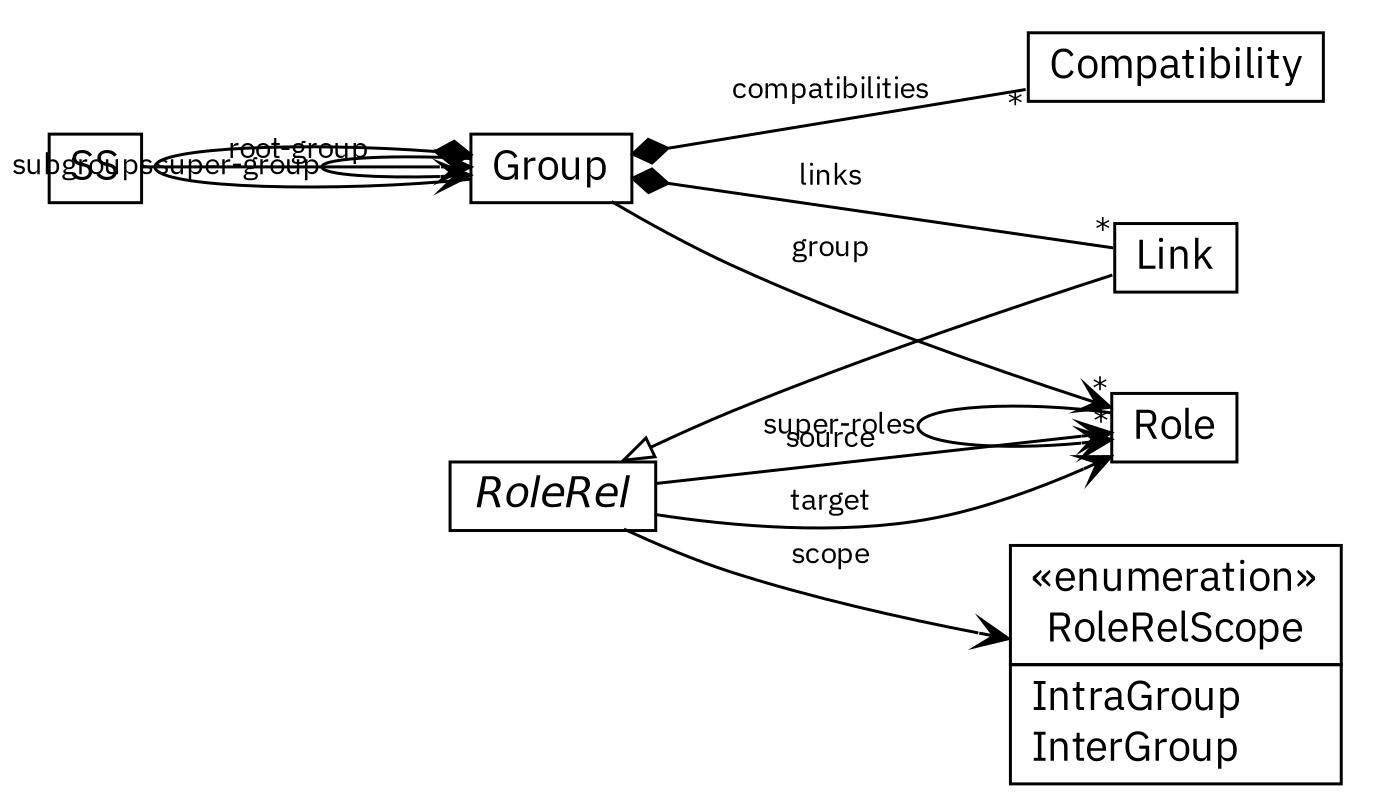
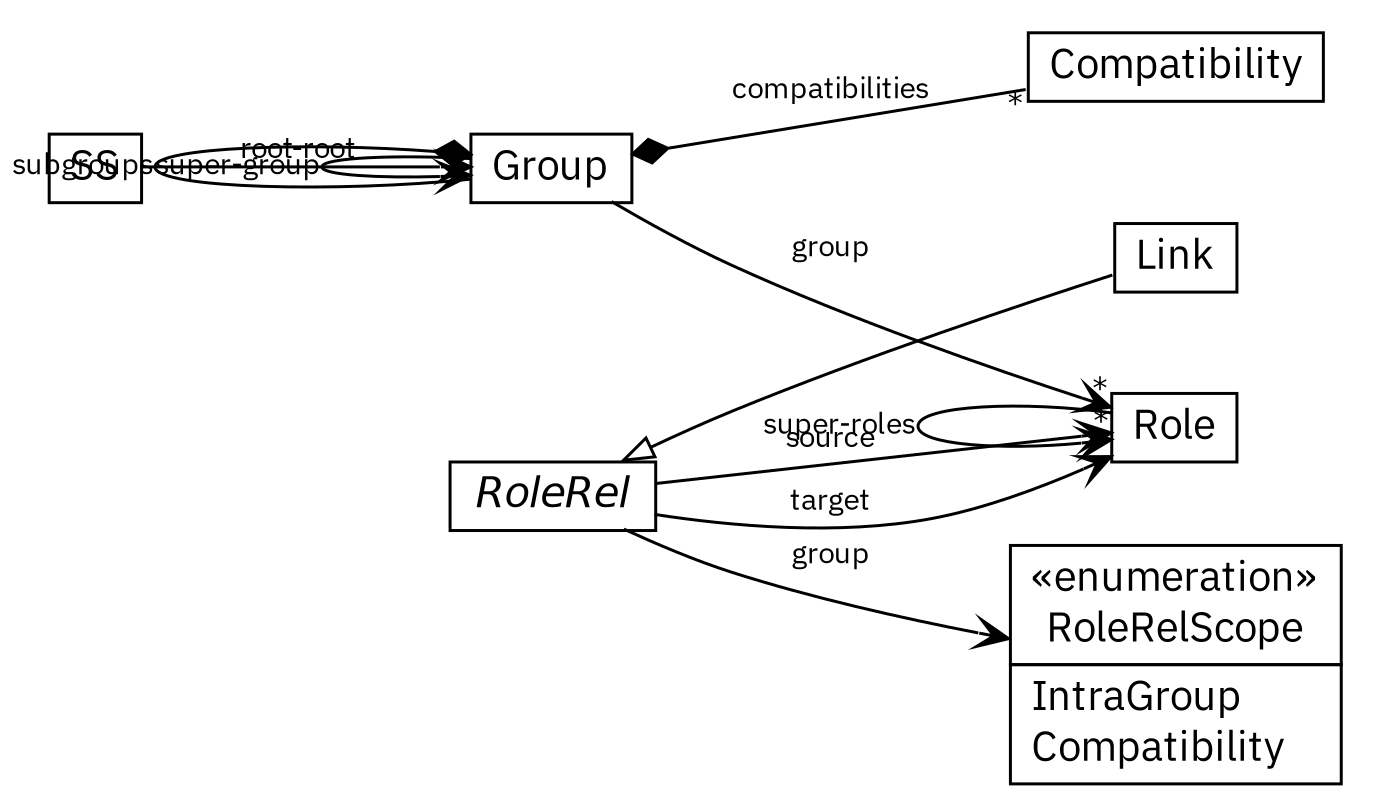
edge "SS" -> "Group": label "root-group" -> "root-root"
edge "Group" -- "Link": removed, label "links"
edge "RoleRel" -> "RoleRelScope": label "scope" -> "group"
node "RoleRelScope": text "InterGroup" -> "Compatibility"
